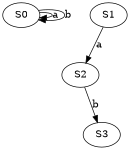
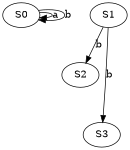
edge "S1" -> "S2": label "a" -> "b"
edge "S2" -> "S3": now "S1" -> "S3"
